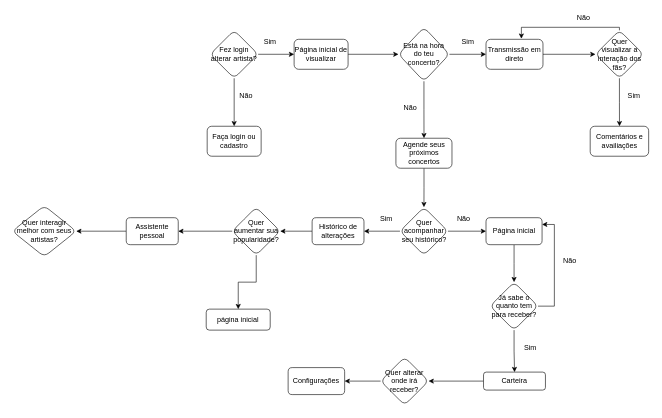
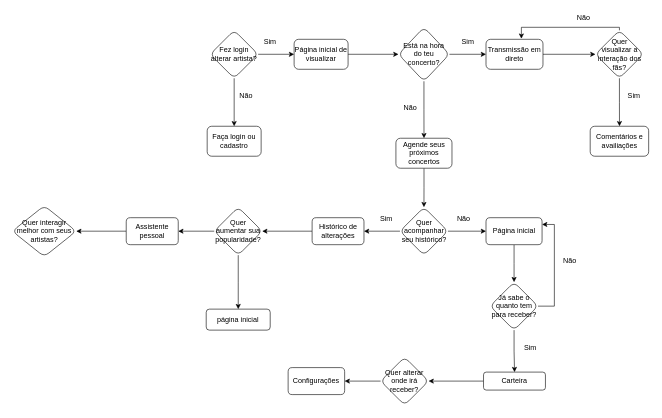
node "Quer aumentar sua popularidade?": moved (256, 231) -> (238, 231)
